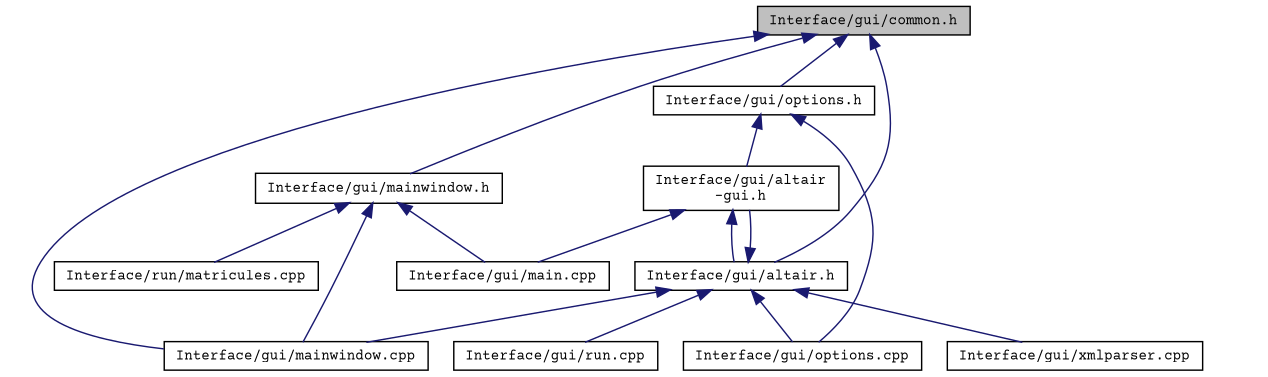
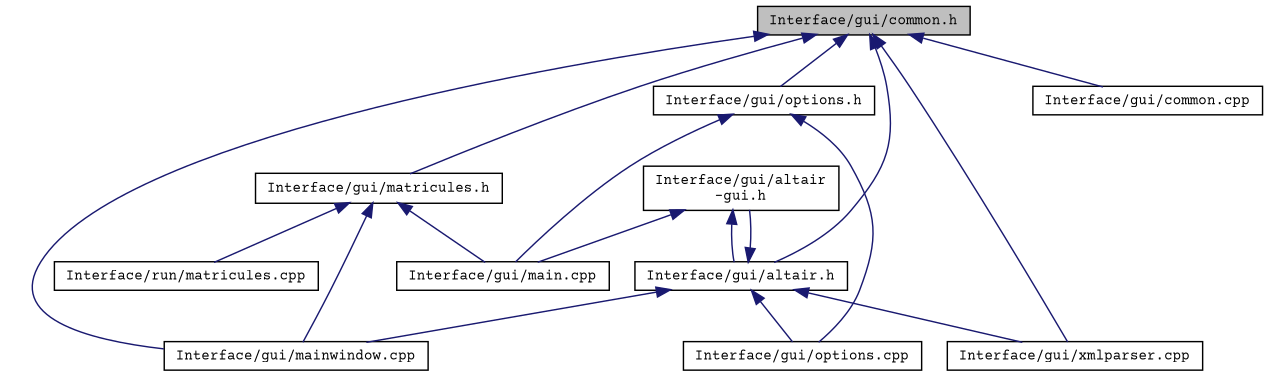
node "Interface/gui/common.cpp": added
edge "Interface/gui/altair -gui.h" -> "Interface/gui/options.h": now "Interface/gui/main.cpp" -> "Interface/gui/options.h"
node "Interface/gui/mainwindow.h": label "Interface/gui/mainwindow.h" -> "Interface/gui/matricules.h"
edge "Interface/gui/xmlparser.cpp" -> "Interface/gui/common.h": added
node "Interface/gui/run.cpp": removed
